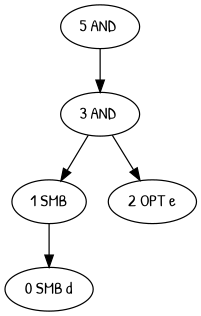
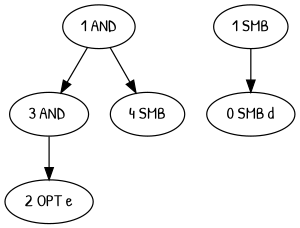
node "5 AND": label "5 AND" -> "1 AND"
node "4 SMB": added
edge "3 AND" -> "1 SMB": removed
